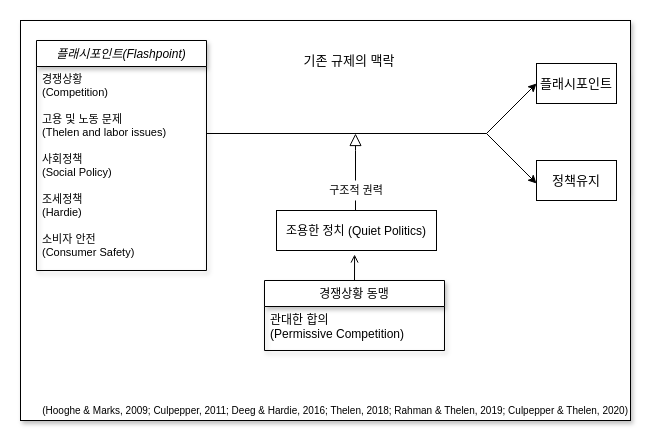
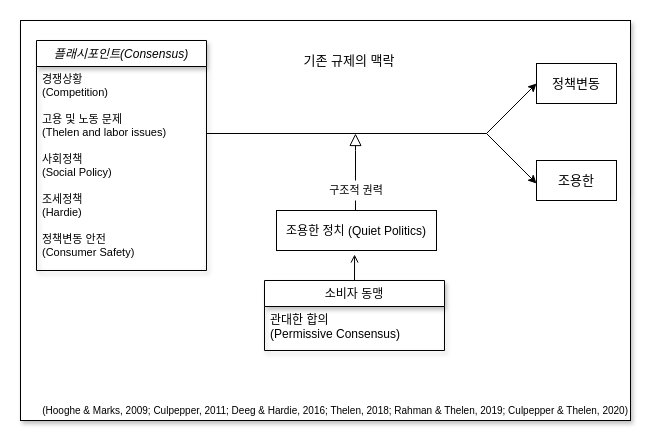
node "플래시포인트(Flashpoint)": label "플래시포인트(Flashpoint)" -> "플래시포인트(Consensus)"
node "플래시포인트": label "플래시포인트" -> "정책변동"
node "정책유지": label "정책유지" -> "조용한"
node "소비자 안전 (Consumer Safety)": label "소비자 안전 (Consumer Safety)" -> "정책변동 안전 (Consumer Safety)"
node "경쟁상황 동맹": label "경쟁상황 동맹" -> "소비자 동맹"
node "관대한 합의 (Permissive Competition)": label "관대한 합의 (Permissive Competition)" -> "관대한 합의 (Permissive Consensus)"
